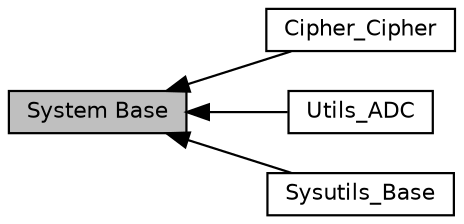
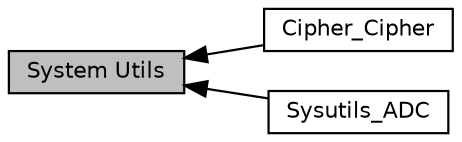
node "System Base": label "System Base" -> "System Utils"
node "Utils_ADC": label "Utils_ADC" -> "Sysutils_ADC"
node "Sysutils_Base": removed
